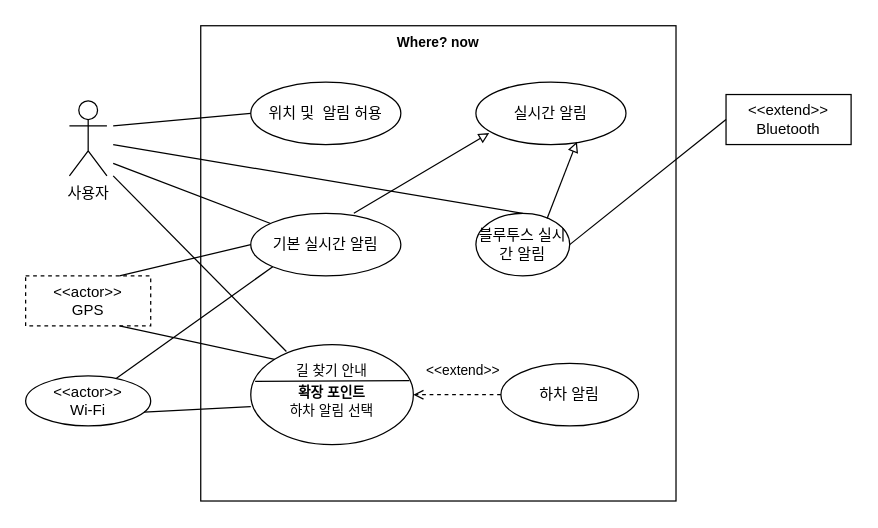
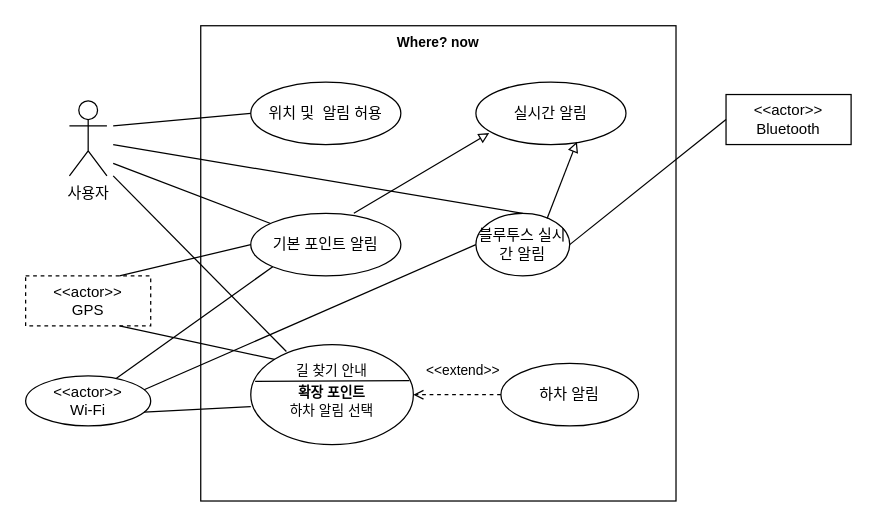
node "<<extend>> Bluetooth": label "<<extend>> Bluetooth" -> "<<actor>> Bluetooth"
node "기본 실시간 알림": label "기본 실시간 알림" -> "기본 포인트 알림"
edge "블루투스 실시간 알림" -- "<<actor>> Wi-Fi": added
